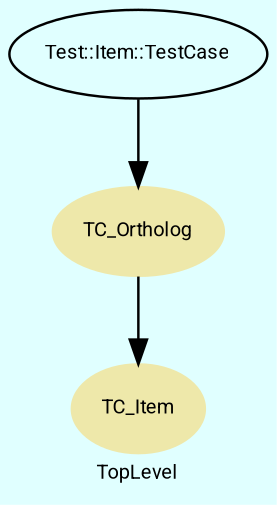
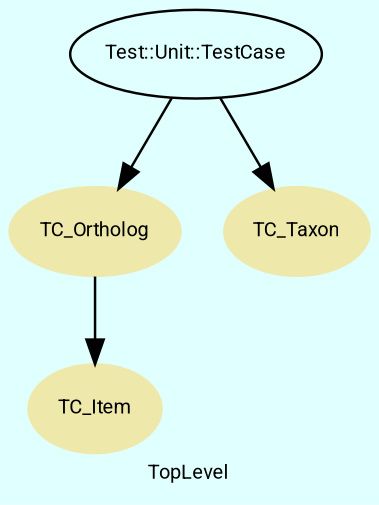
node "Test::Item::TestCase": label "Test::Item::TestCase" -> "Test::Unit::TestCase"
node "TC_Taxon": added
